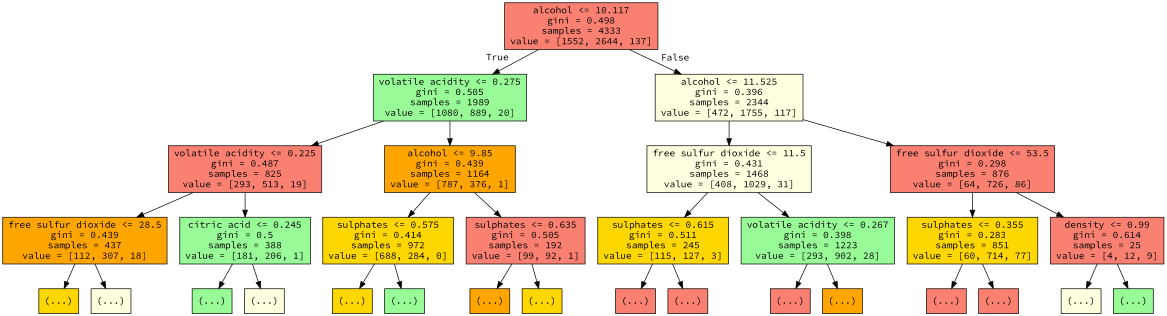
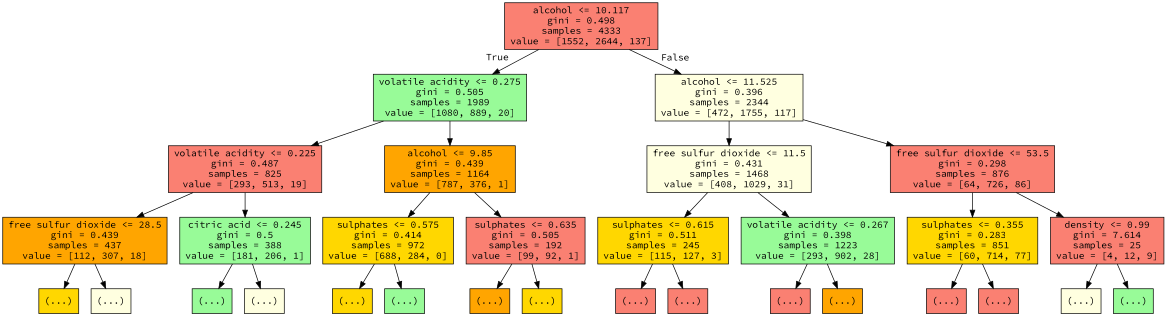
node "density <= 0.99 gini = 0.614 samples = 25 value = [4, 12, 9]": label "density <= 0.99 gini = 0.614 samples = 25 value = [4, 12, 9]" -> "density <= 0.99 gini = 7.614 samples = 25 value = [4, 12, 9]"
